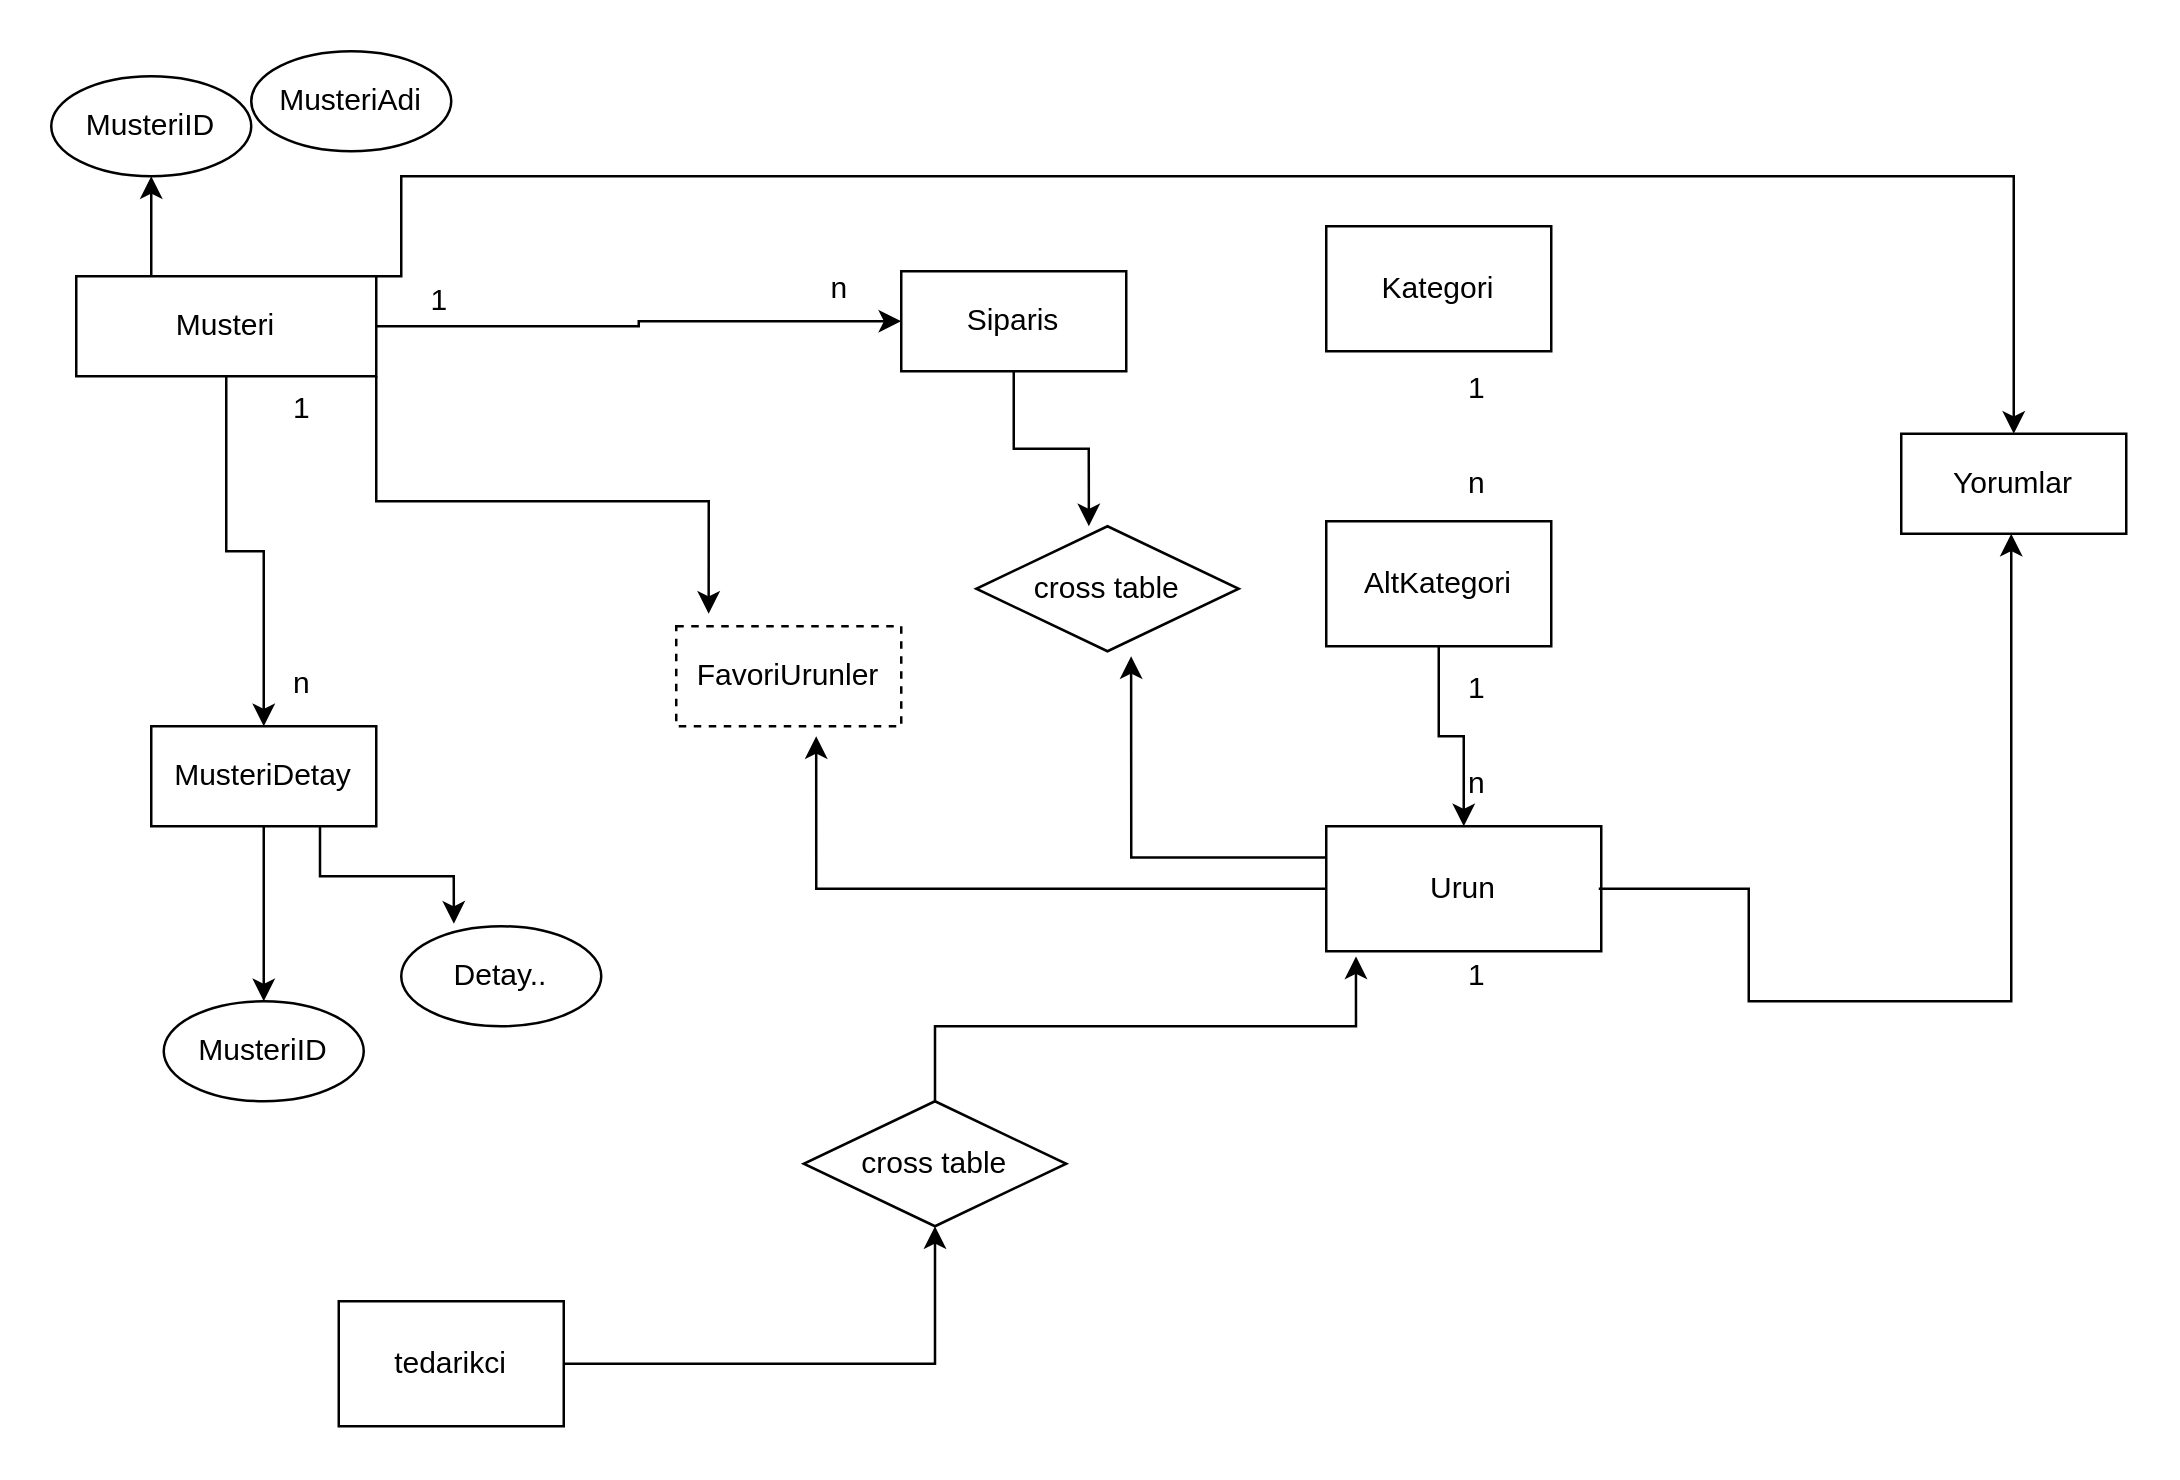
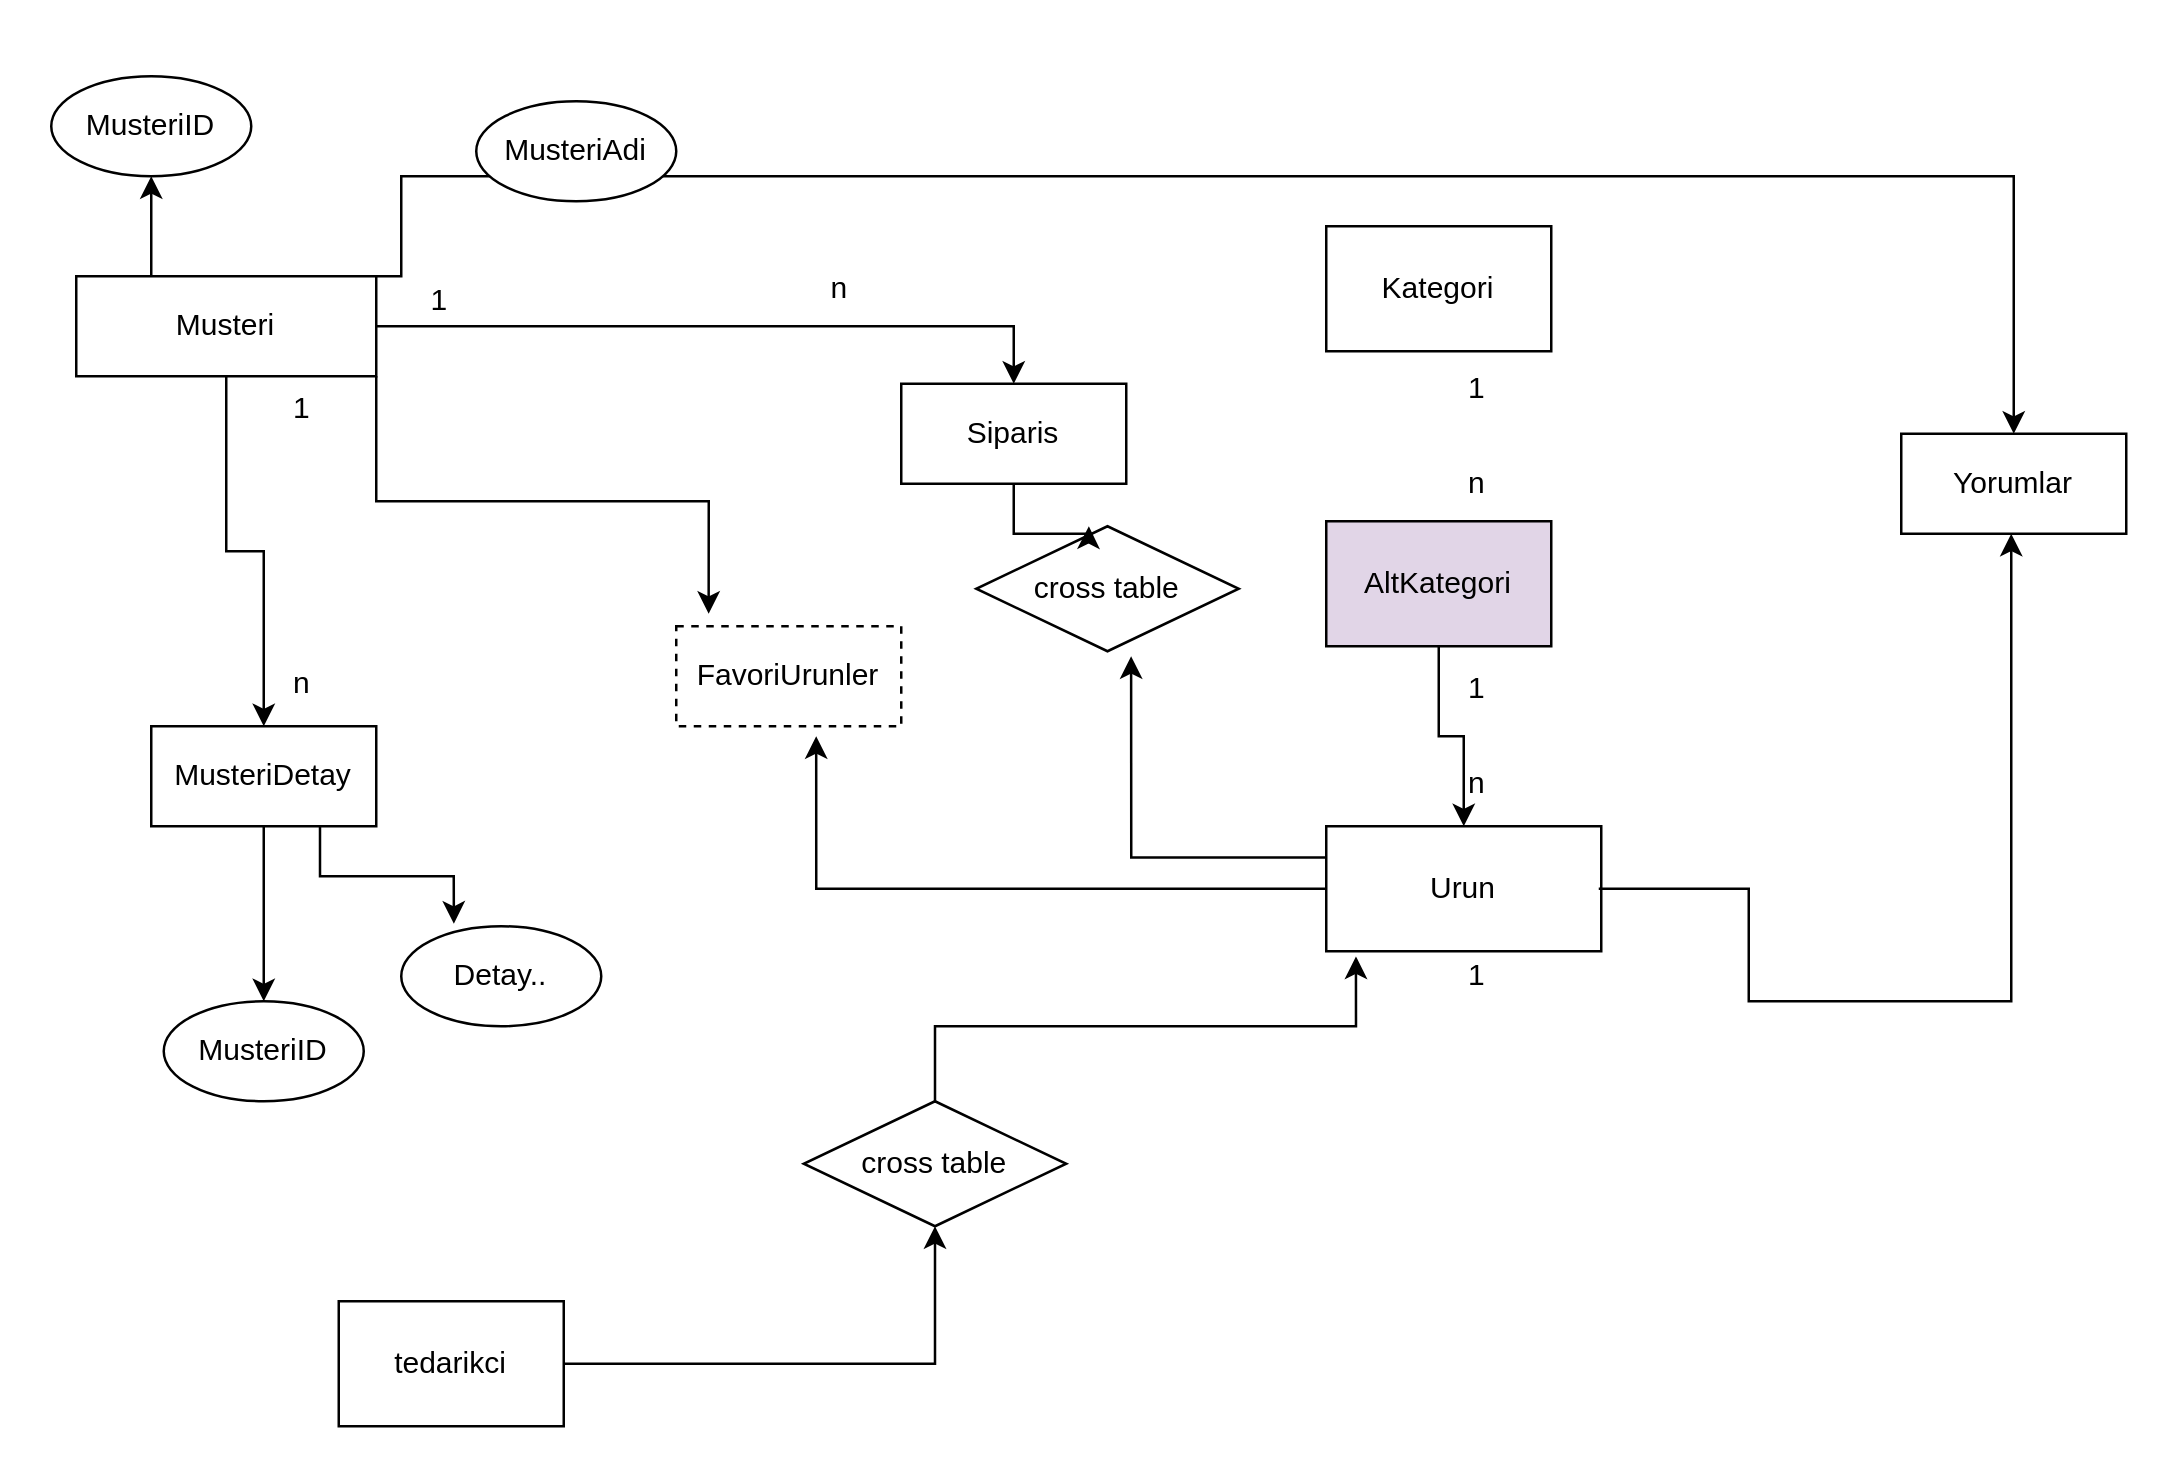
node "MusteriAdi": moved (351, 101) -> (576, 151)
node "Siparis": moved (1014, 321) -> (1014, 434)
node "AltKategori": fillcolor #ffffff -> #e1d5e7
